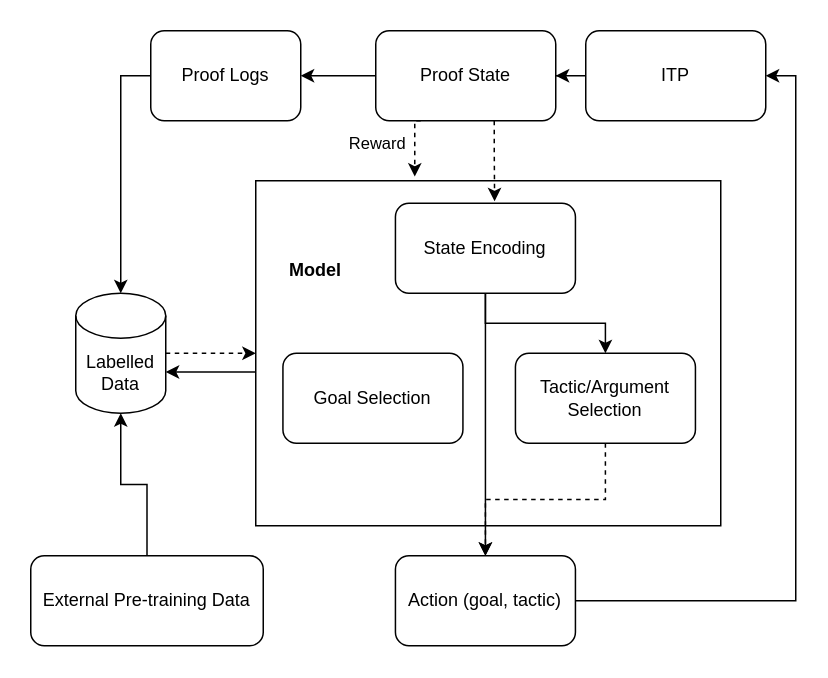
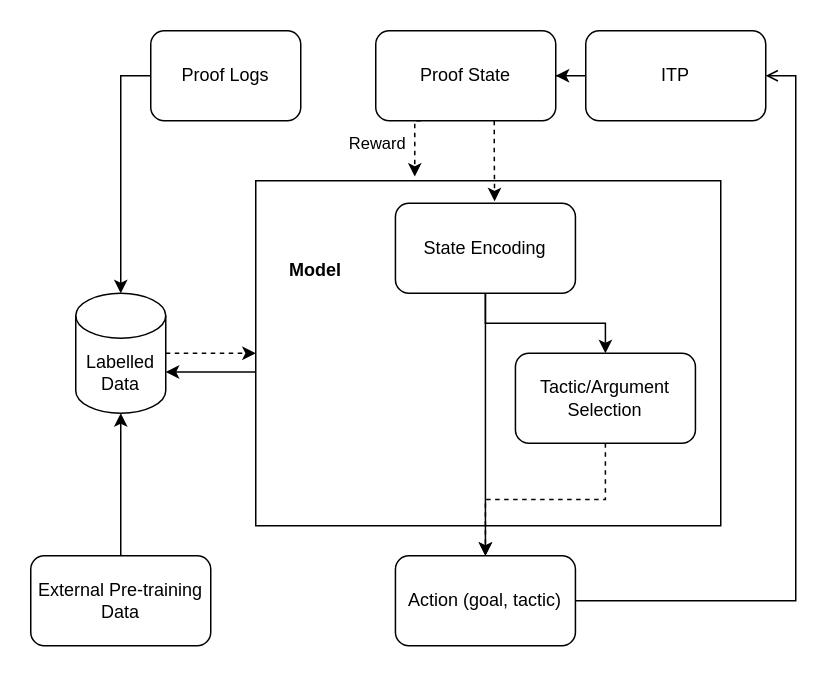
edge "Proof State" -> "Proof Logs": removed
edge "Action (goal, tactic)" -> "ITP": arrowhead classic -> open
node "Goal Selection": removed
node "External Pre-training Data": size 233x90 -> 180x90
